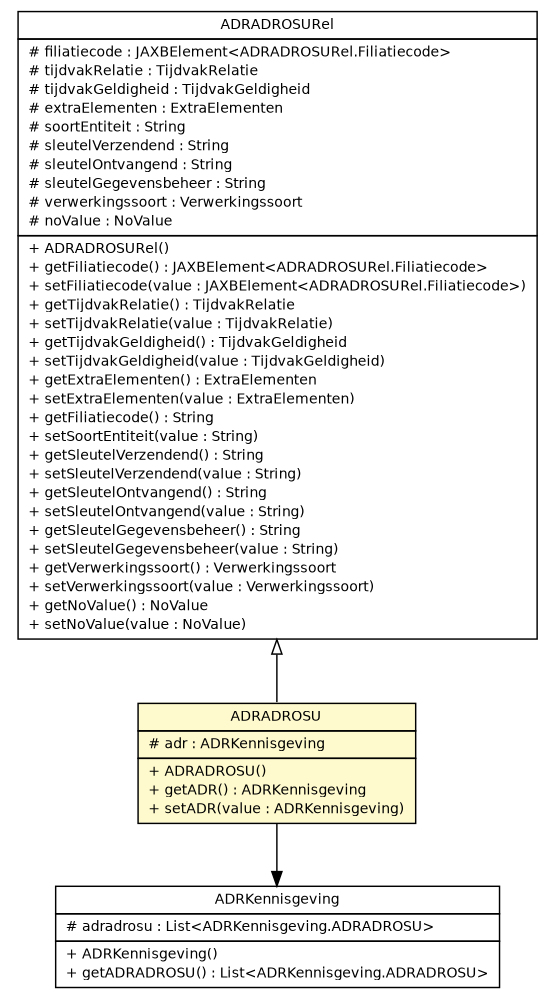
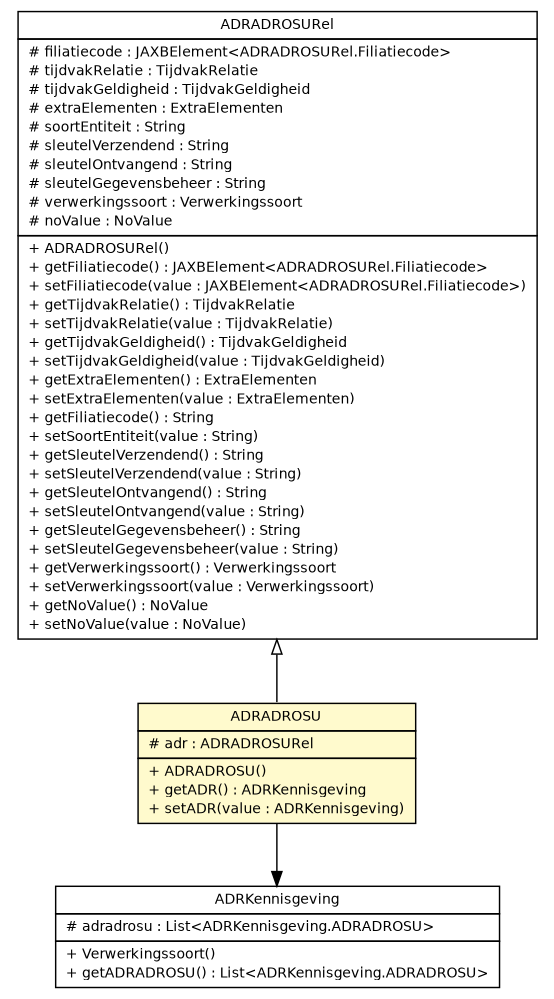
node "ADRADROSU": text "# adr : ADRKennisgeving" -> "# adr : ADRADROSURel"
node "ADRKennisgeving": text "+ ADRKennisgeving()" -> "+ Verwerkingssoort()"
